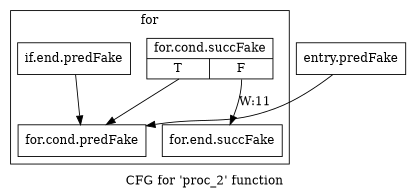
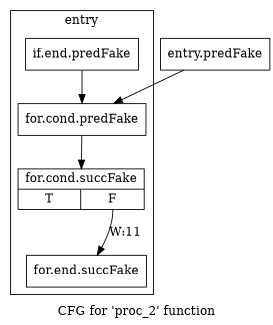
cluster "for": label "for" -> "entry"
edge "for.cond.succFake" -> "for.cond.predFake": reversed
